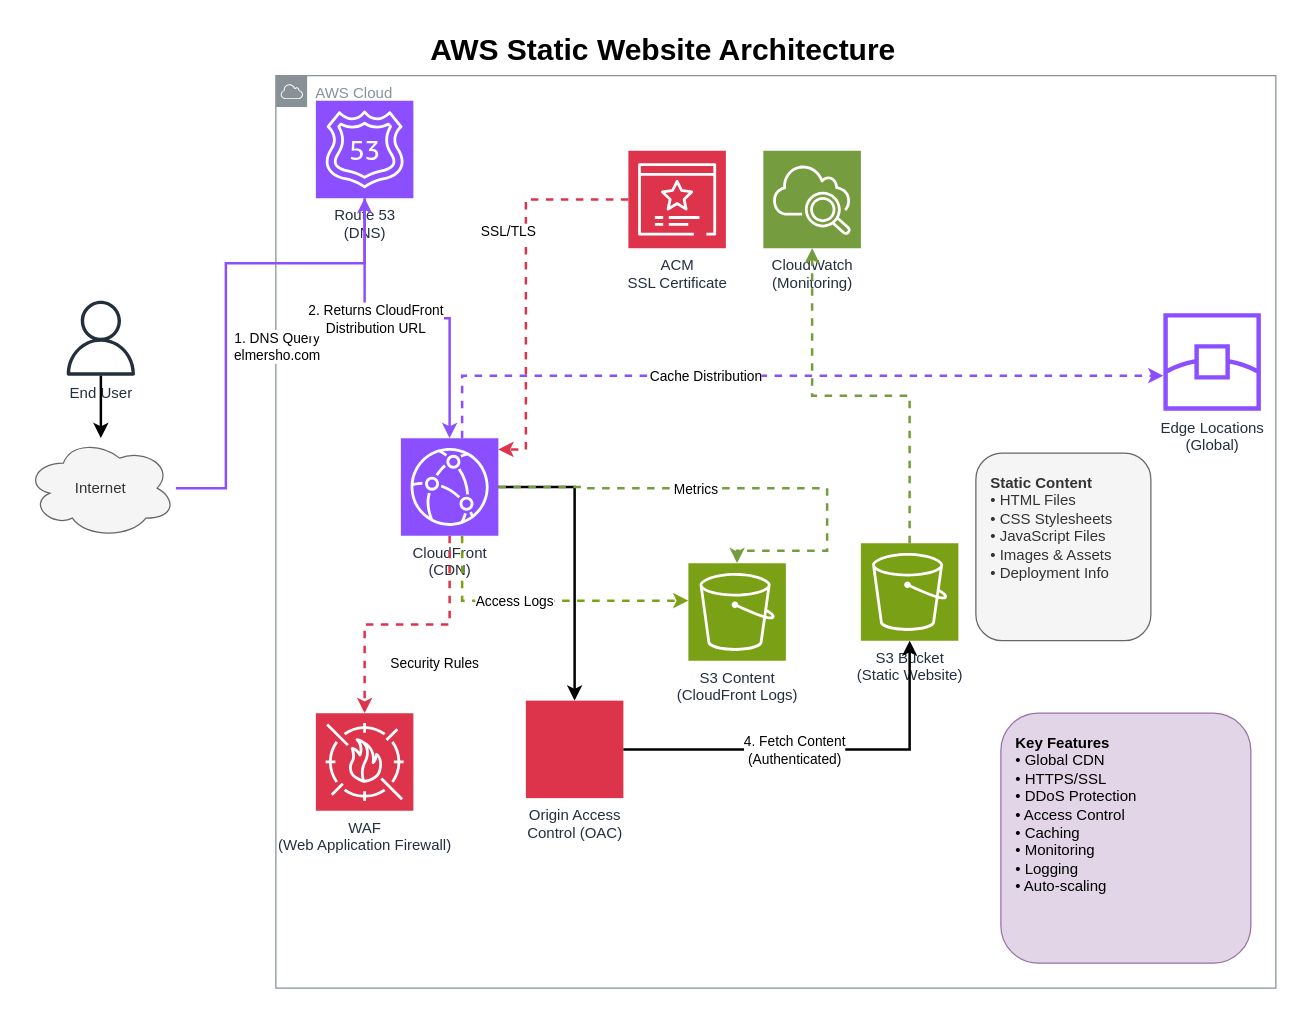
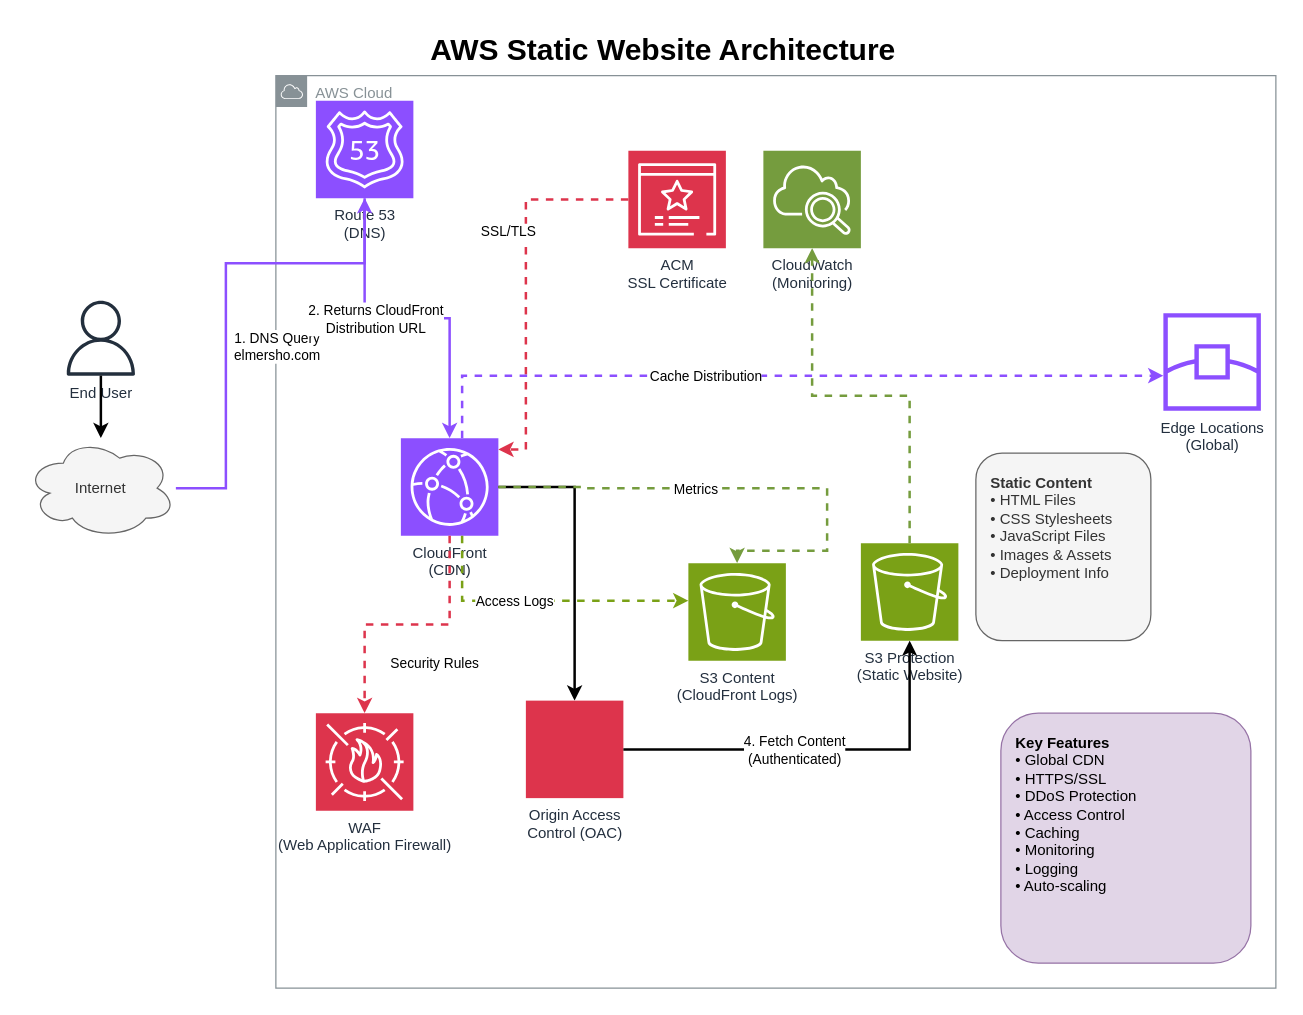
node "S3 Bucket (Static Website)": label "S3 Bucket (Static Website)" -> "S3 Protection (Static Website)"
